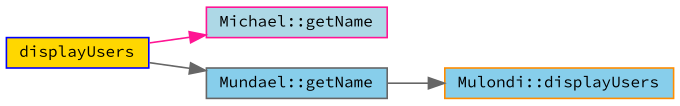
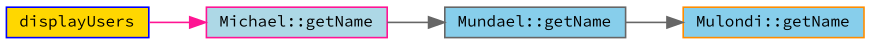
edge "displayUsers" -> "Mundael::getName": now "Michael::getName" -> "Mundael::getName"
node "Mulondi::displayUsers": label "Mulondi::displayUsers" -> "Mulondi::getName"
